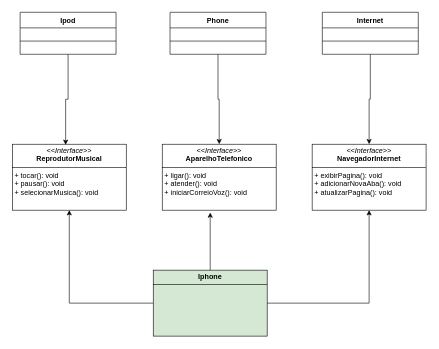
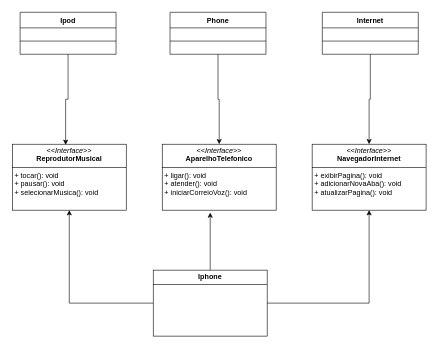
node "Iphone": fillcolor #d5e8d4 -> #ffffff
